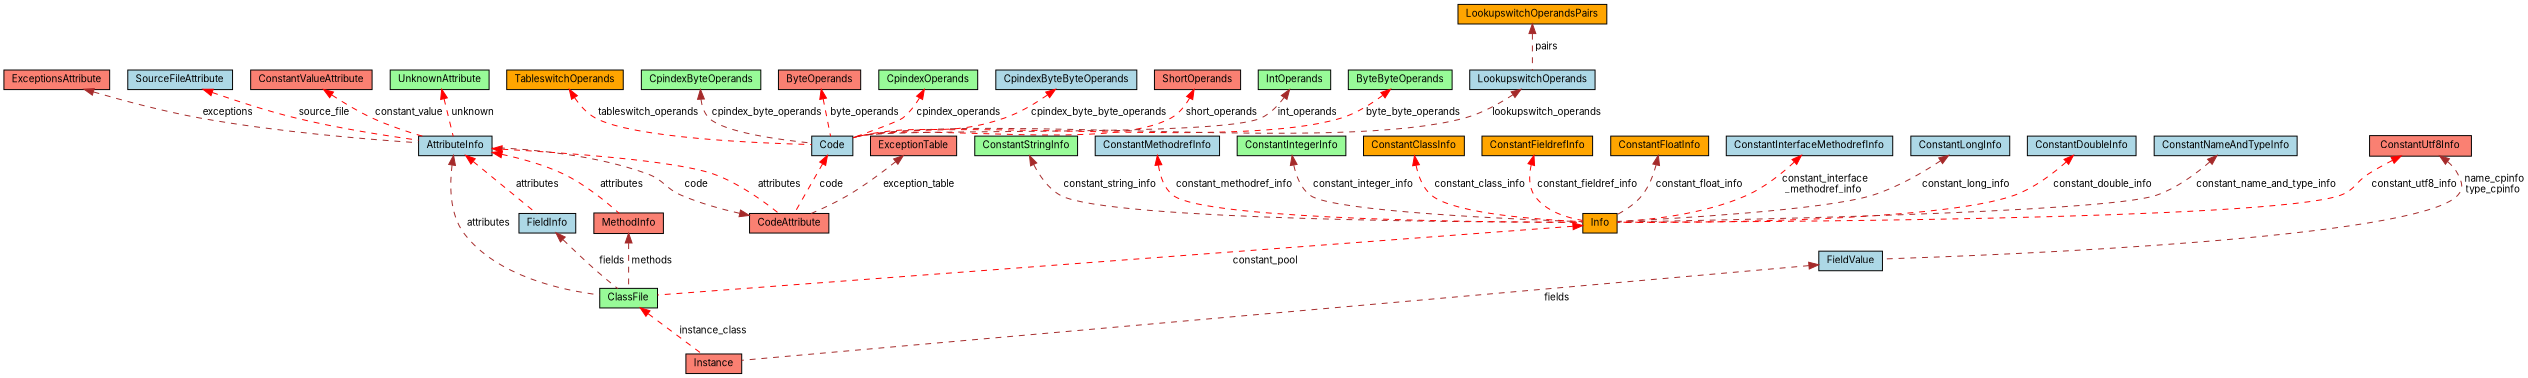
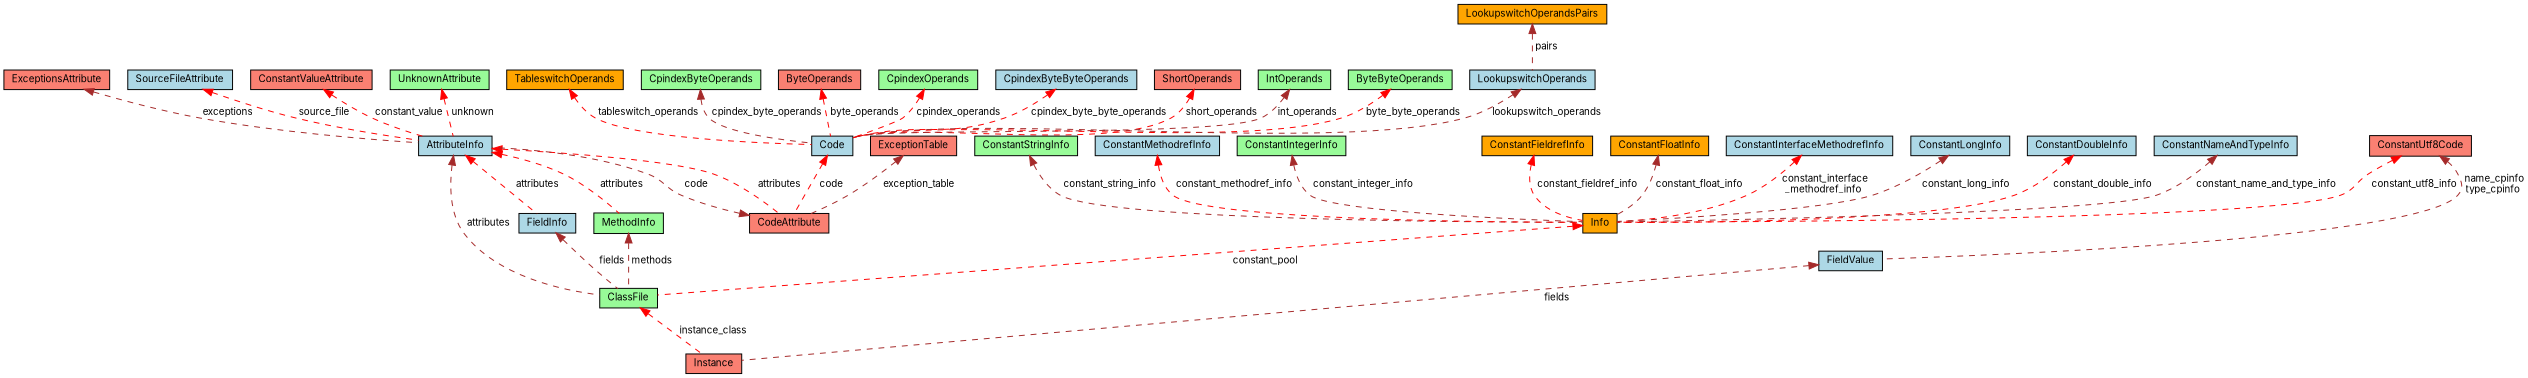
node "ConstantClassInfo": removed
node "ConstantUtf8Info": label "ConstantUtf8Info" -> "ConstantUtf8Code"
node "MethodInfo": fillcolor salmon -> palegreen
